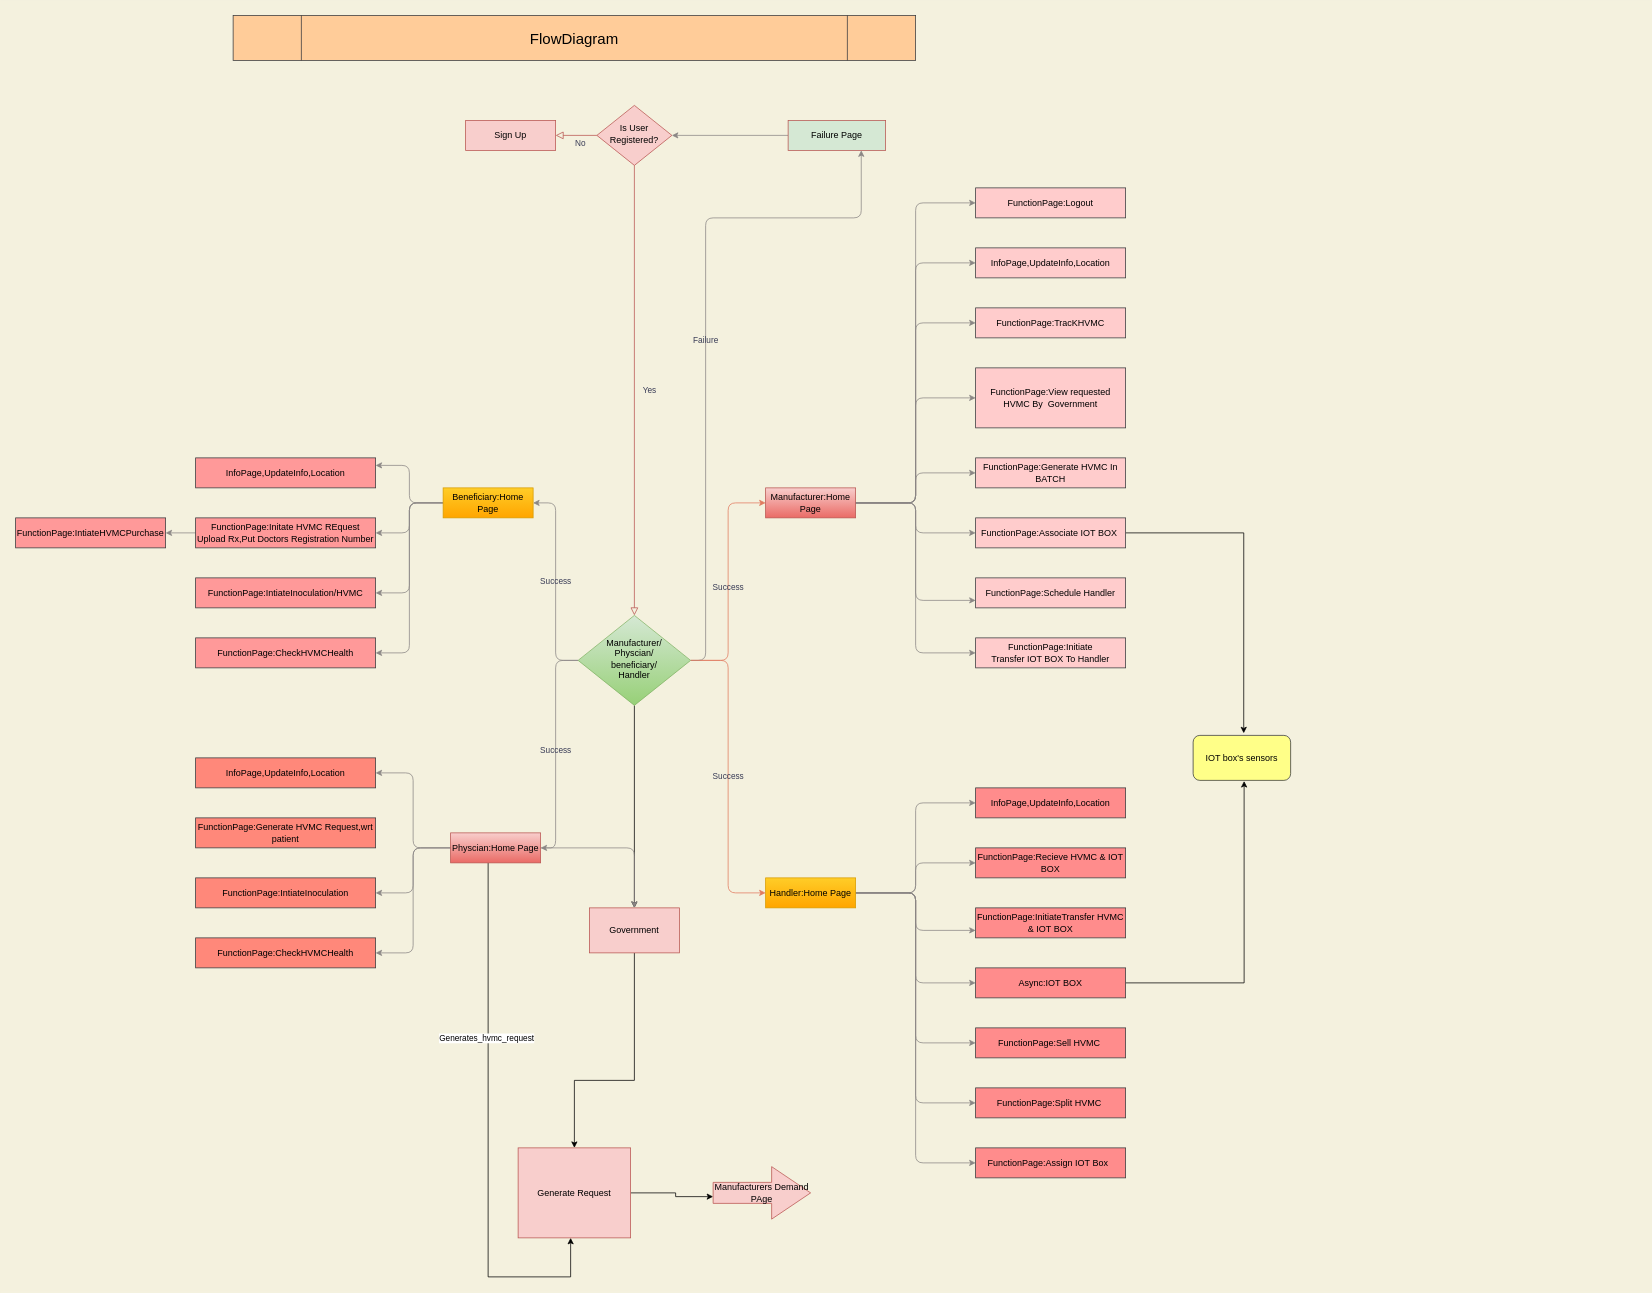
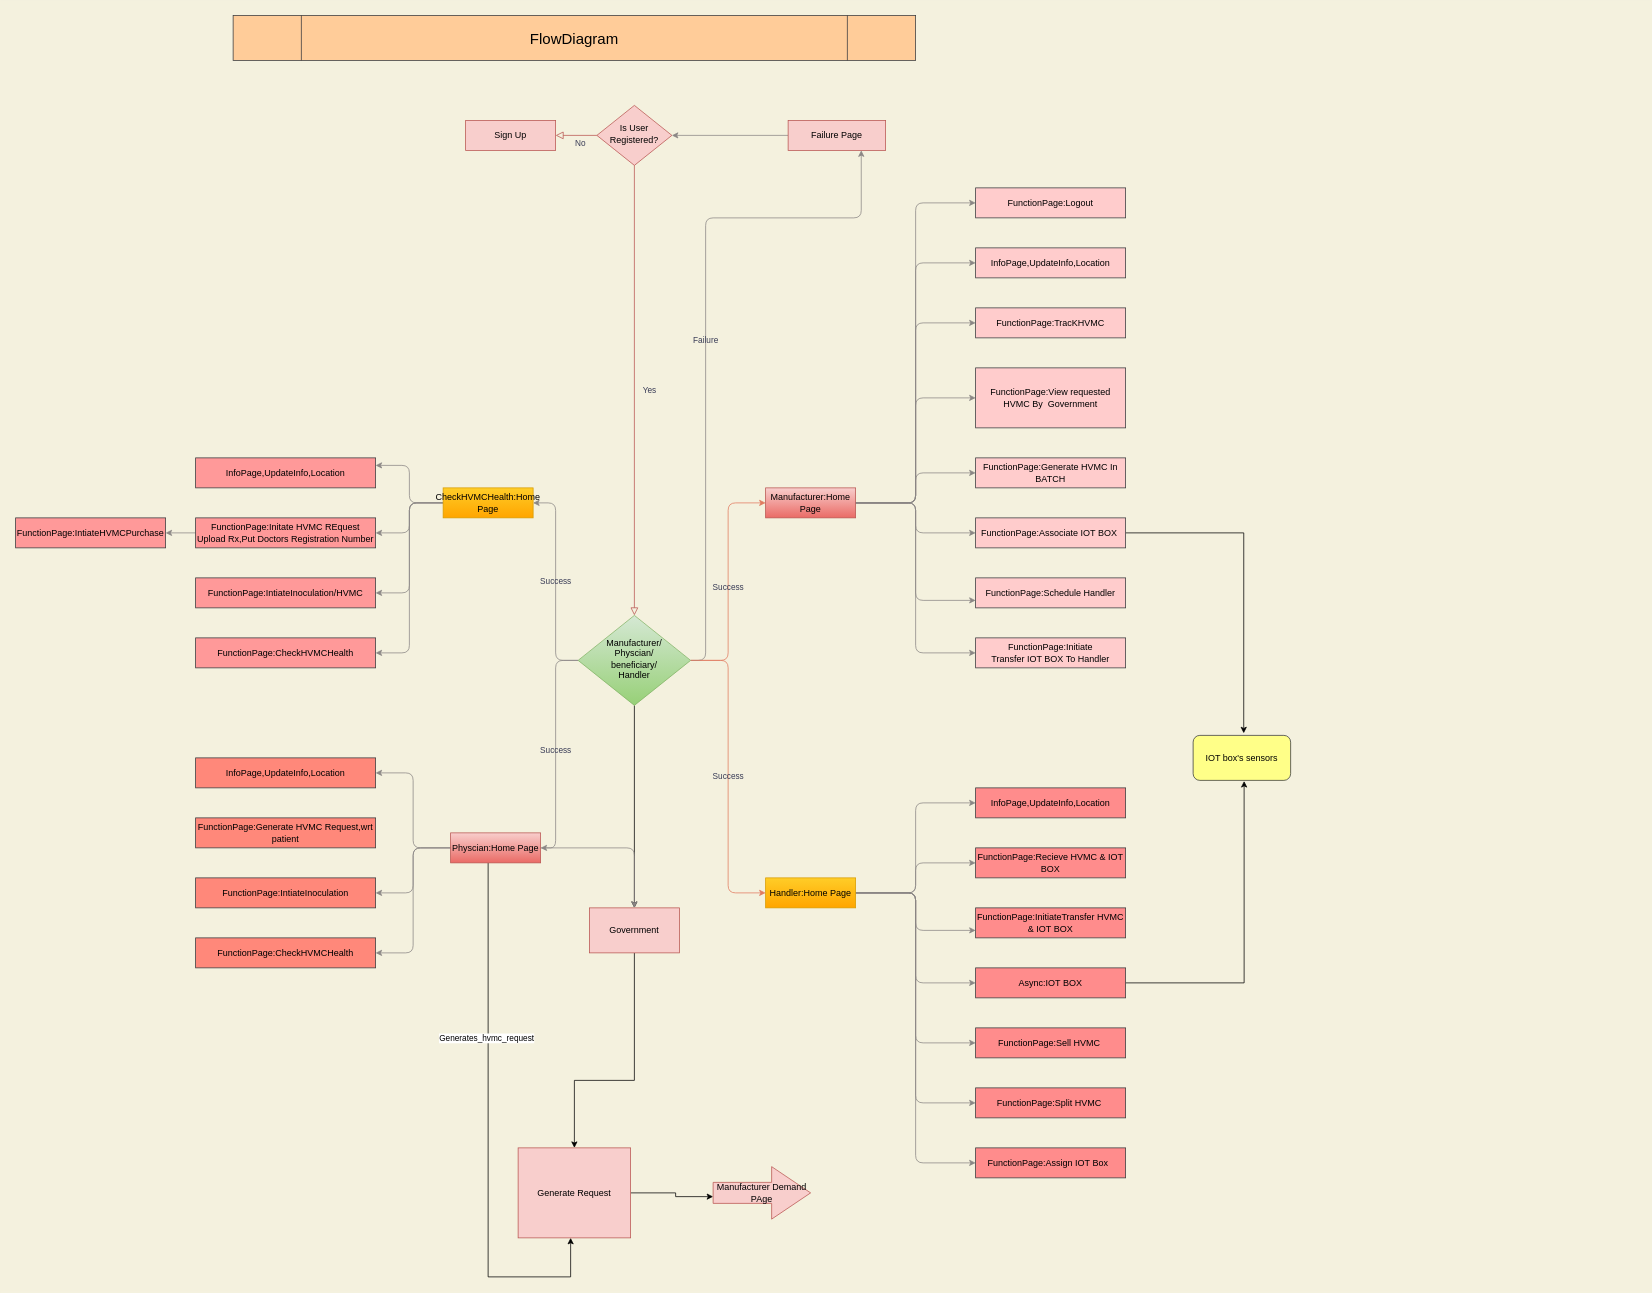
node "Failure Page": fillcolor #d5e8d4 -> #f8cecc
node "Beneficiary:Home Page": label "Beneficiary:Home Page" -> "CheckHVMCHealth:Home Page"
node "Manufacturers Demand PAge": label "Manufacturers Demand PAge" -> "Manufacturer Demand PAge"
